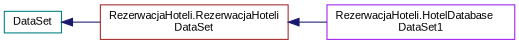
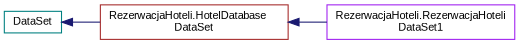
node "RezerwacjaHoteli.RezerwacjaHoteli DataSet": label "RezerwacjaHoteli.RezerwacjaHoteli DataSet" -> "RezerwacjaHoteli.HotelDatabase DataSet"
node "RezerwacjaHoteli.HotelDatabase DataSet1": label "RezerwacjaHoteli.HotelDatabase DataSet1" -> "RezerwacjaHoteli.RezerwacjaHoteli DataSet1"
